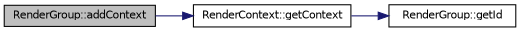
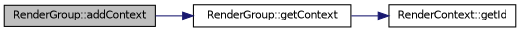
node "RenderContext::getContext": label "RenderContext::getContext" -> "RenderGroup::getContext"
node "RenderGroup::getId": label "RenderGroup::getId" -> "RenderContext::getId"
